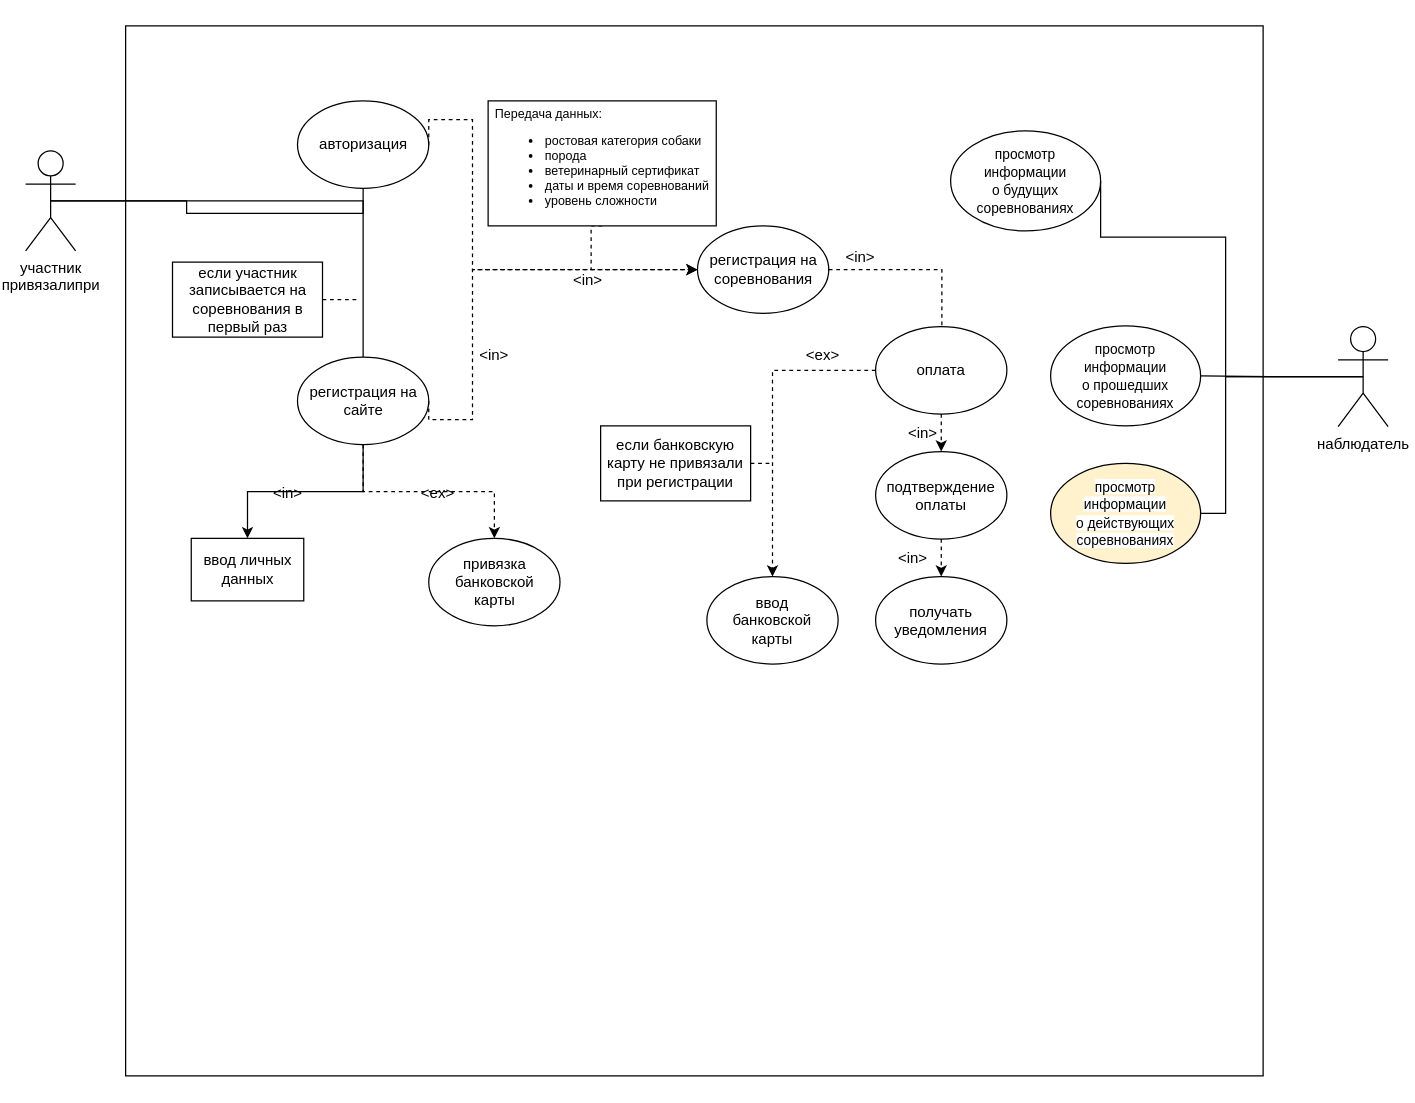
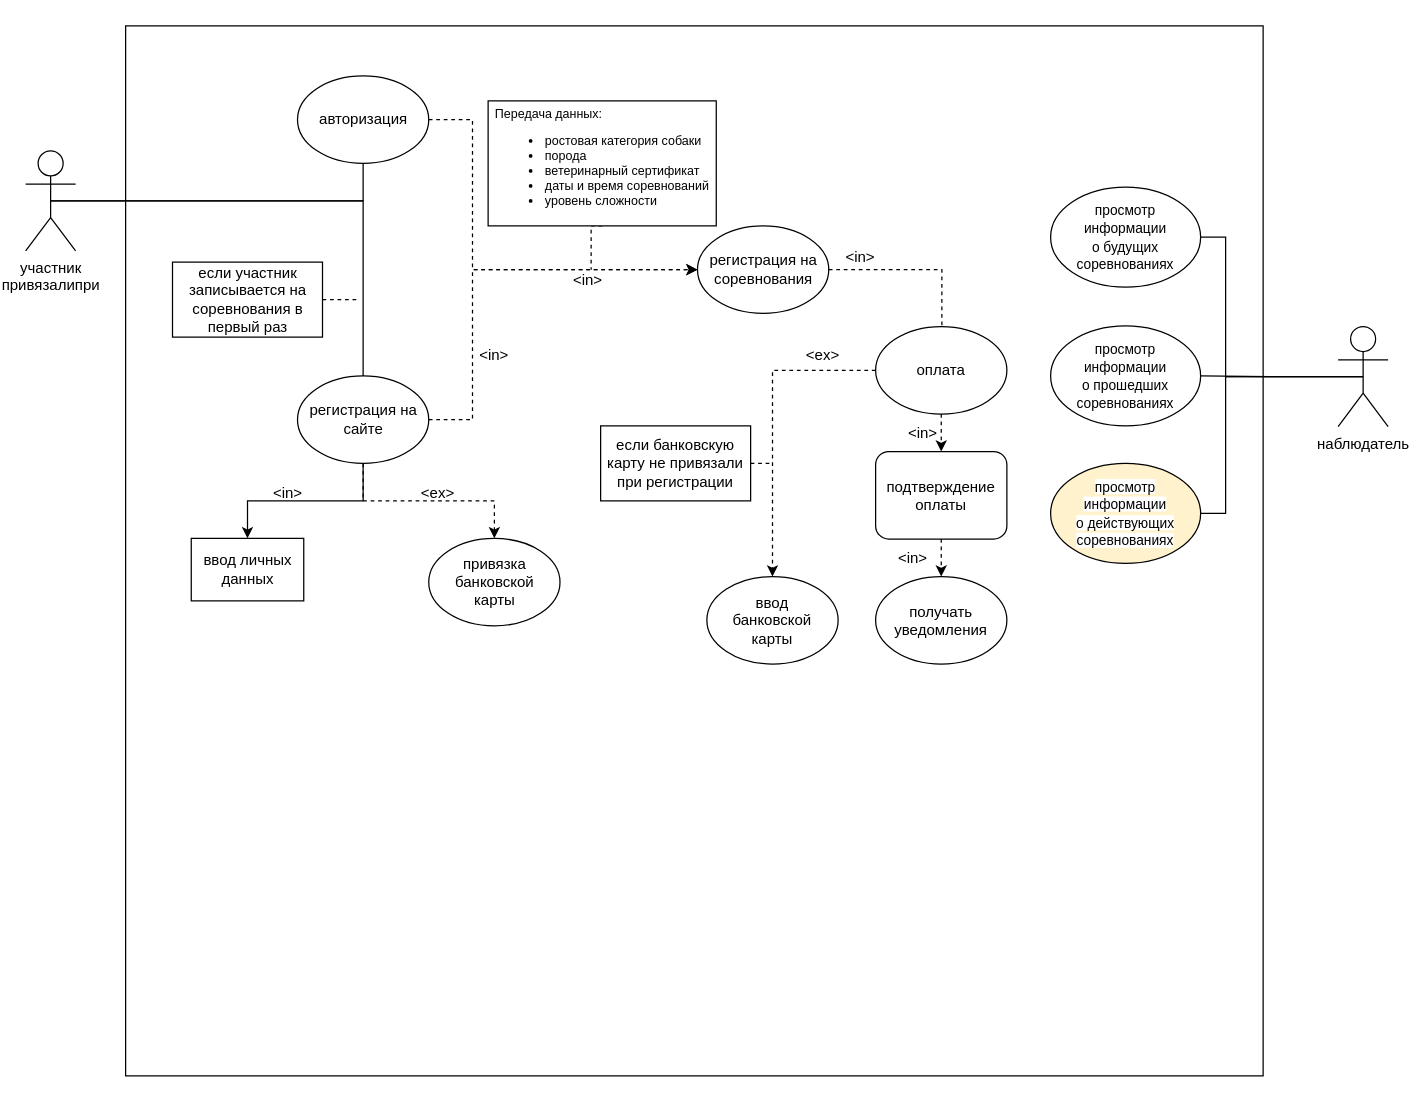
node "авторизация": moved (363, 144) -> (363, 119)
node "просмотр информациио будущих соревнованиях": moved (1026, 181) -> (1126, 237)
node "регистрация на сайте": moved (363, 401) -> (363, 419)
node "подтверждение оплаты": shape ellipse -> rounded rectangle
